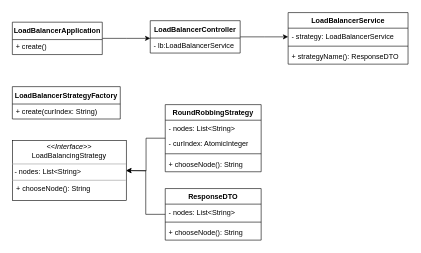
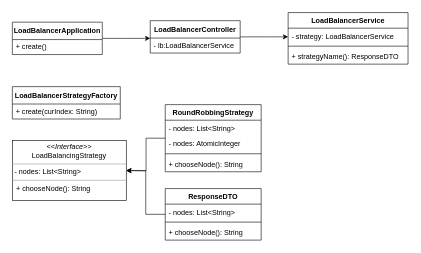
node "- curIndex: AtomicInteger": label "- curIndex: AtomicInteger" -> "- nodes: AtomicInteger"
